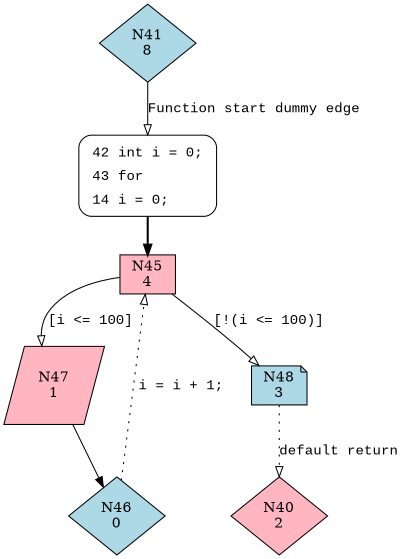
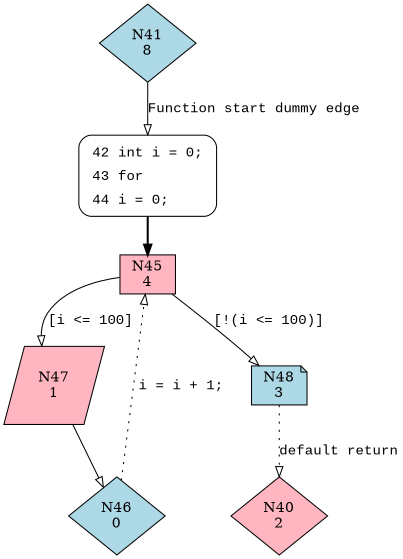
node "42": text "14" -> "44"
edge "N47 1" -> "N46 0": arrowhead normal -> onormal
